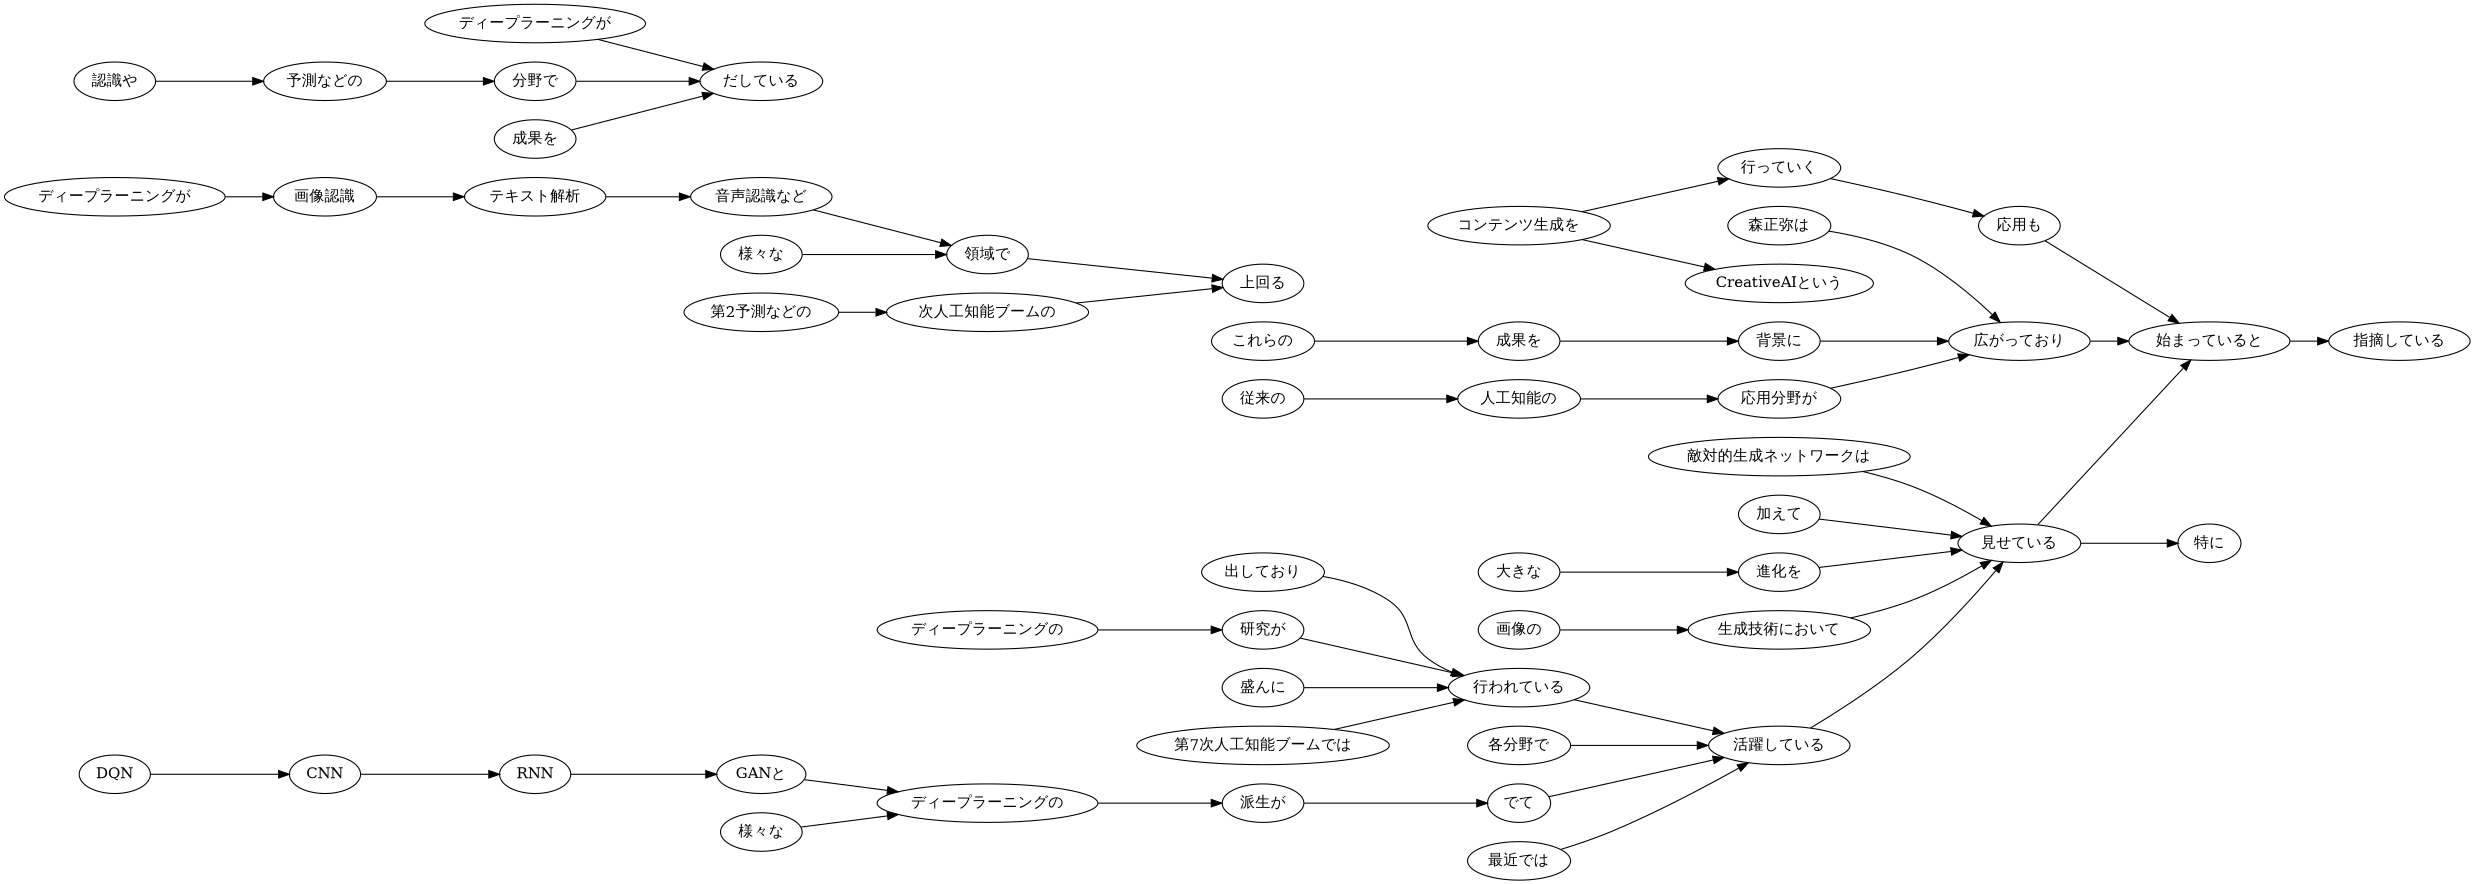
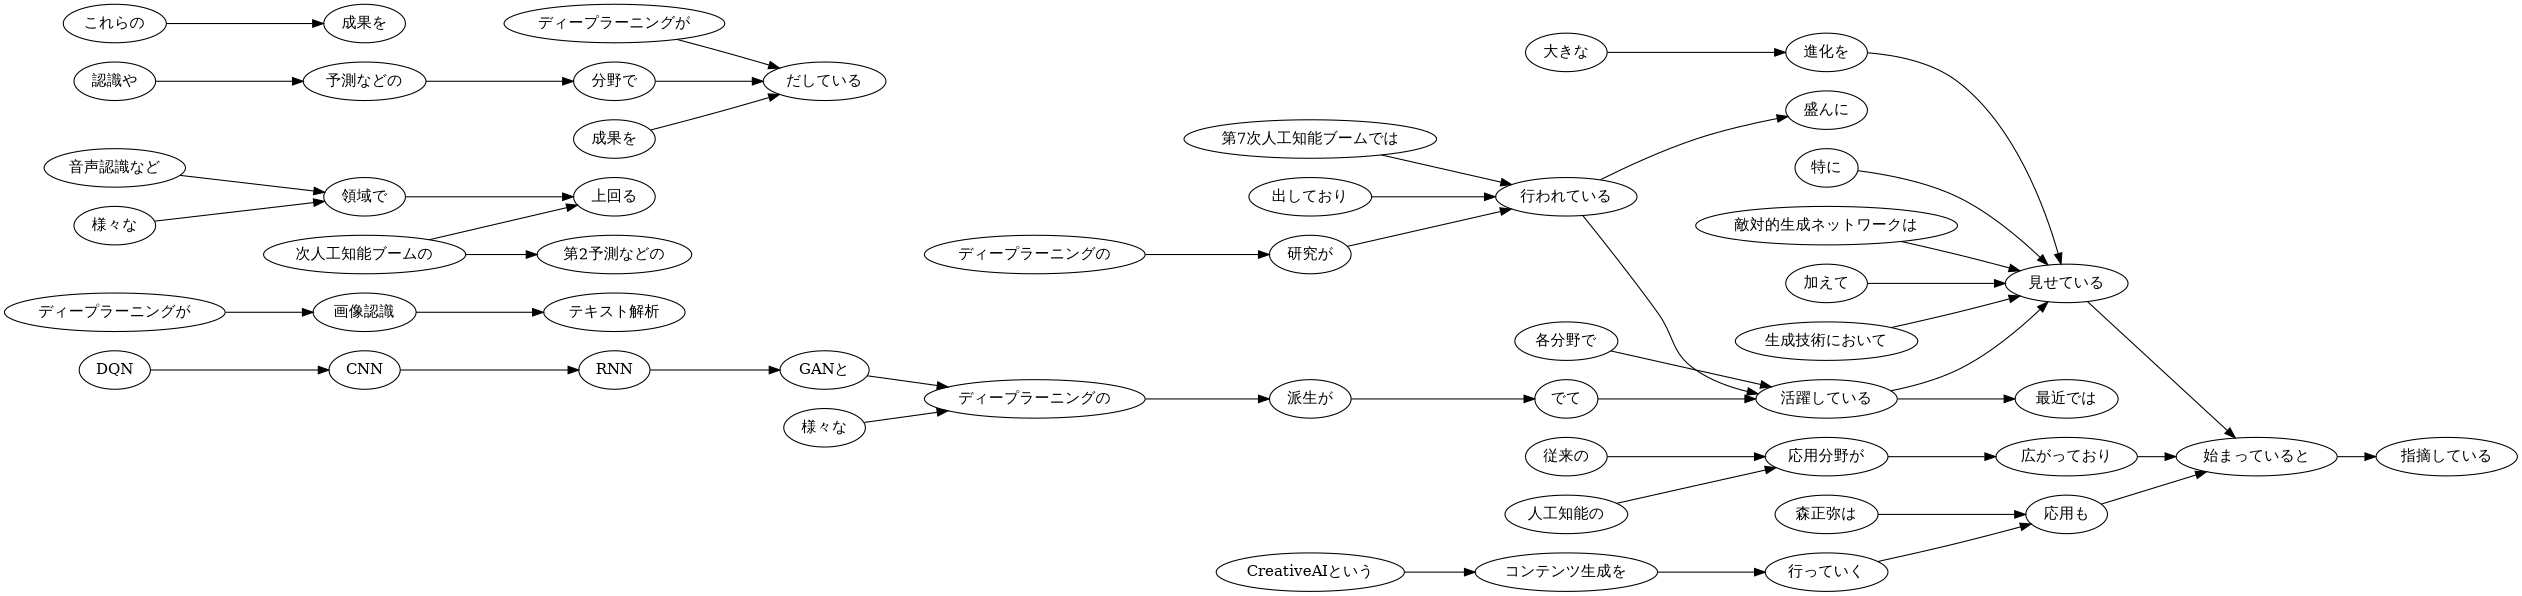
edge "テキスト解析" -> "音声認識など": removed
edge "コンテンツ生成を" -> "CreativeAIという": reversed
edge "森正弥は" -> "広がっており": now "森正弥は" -> "応用も"
edge "第2予測などの" -> "次人工知能ブームの": reversed
node "背景に": removed
edge "従来の" -> "人工知能の": now "従来の" -> "応用分野が"
edge "見せている" -> "特に": reversed
node "画像の": removed
edge "盛んに" -> "行われている": reversed
edge "最近では" -> "活躍している": reversed
